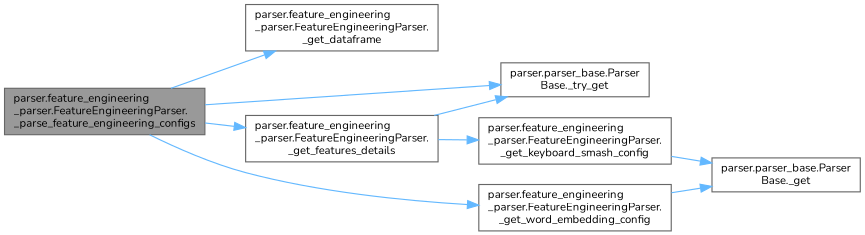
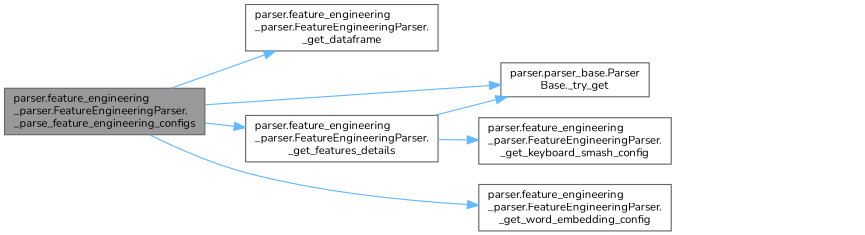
node "parser.parser_base.Parser Base._get": removed
